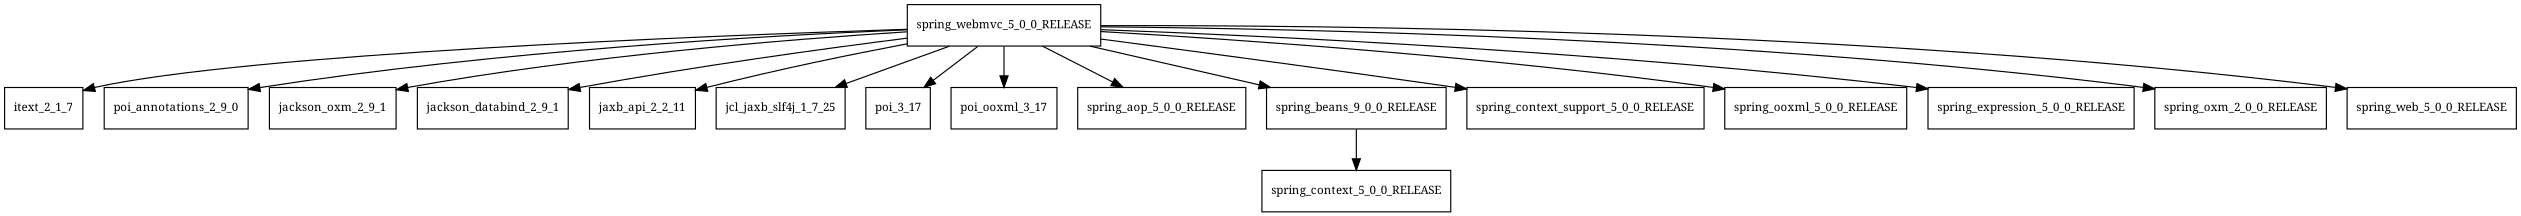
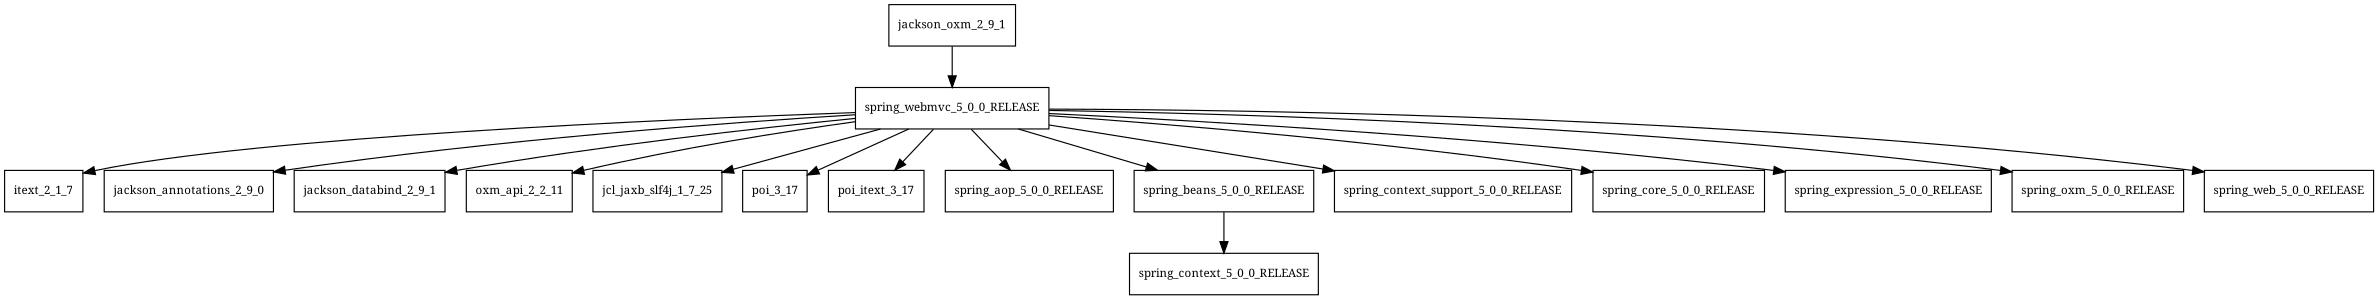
edge "spring_webmvc_5_0_0_RELEASE" -> "jackson_oxm_2_9_1": reversed
node "poi_annotations_2_9_0": label "poi_annotations_2_9_0" -> "jackson_annotations_2_9_0"
node "jaxb_api_2_2_11": label "jaxb_api_2_2_11" -> "oxm_api_2_2_11"
node "poi_ooxml_3_17": label "poi_ooxml_3_17" -> "poi_itext_3_17"
node "spring_beans_9_0_0_RELEASE": label "spring_beans_9_0_0_RELEASE" -> "spring_beans_5_0_0_RELEASE"
node "spring_ooxml_5_0_0_RELEASE": label "spring_ooxml_5_0_0_RELEASE" -> "spring_core_5_0_0_RELEASE"
node "spring_oxm_2_0_0_RELEASE": label "spring_oxm_2_0_0_RELEASE" -> "spring_oxm_5_0_0_RELEASE"
